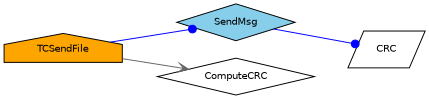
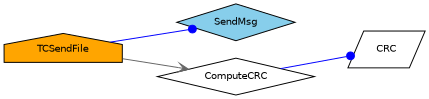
edge "SendMsg" -> "CRC": now "ComputeCRC" -> "CRC"
